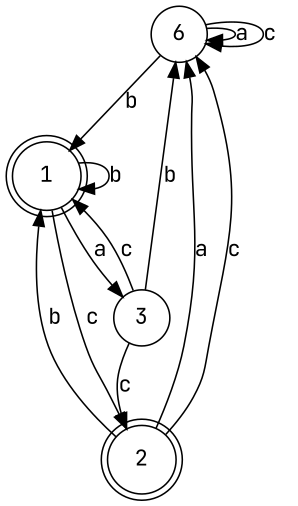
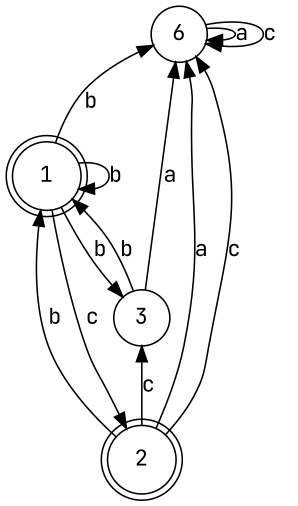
edge "6" -> "1": reversed
edge "3" -> "6": label "b" -> "a"
edge "1" -> "3": label "a" -> "b"
edge "3" -> "1": label "c" -> "b"
edge "3" -> "2": reversed
